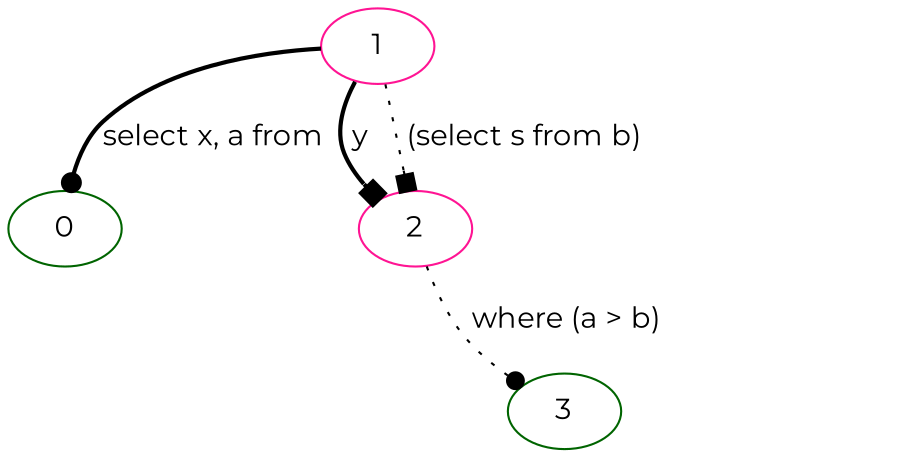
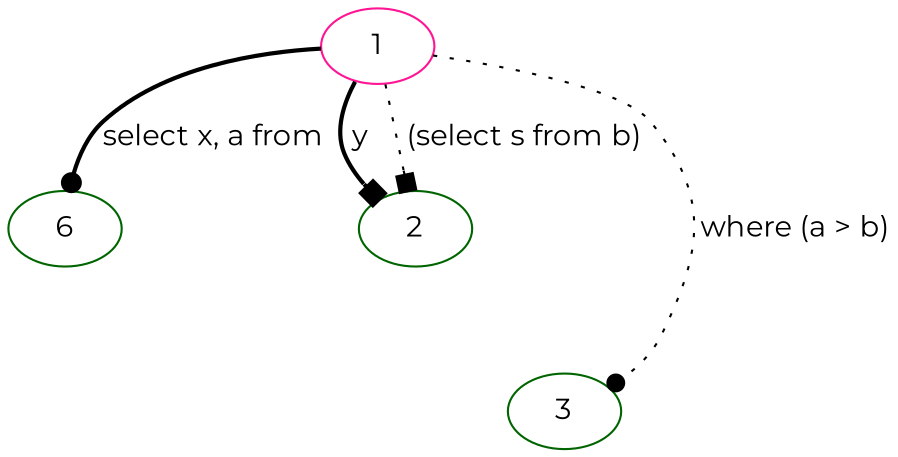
node "0": label "0" -> "6"
node "2": color deeppink -> darkgreen
edge "2" -> "3": now "1" -> "3"
